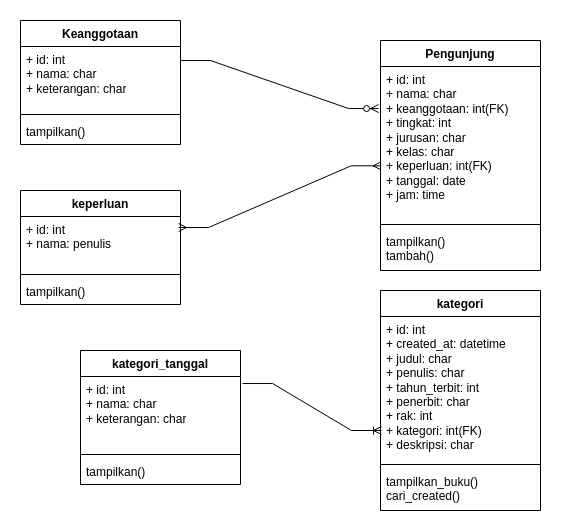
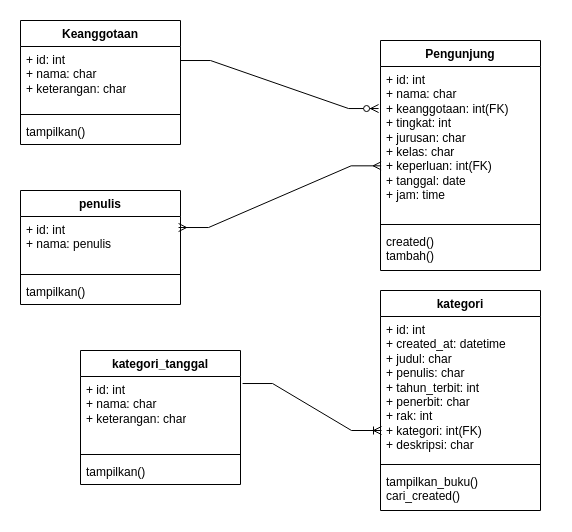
node "keperluan": label "keperluan" -> "penulis"
node "tampilkan() tambah()": label "tampilkan() tambah()" -> "created() tambah()"
